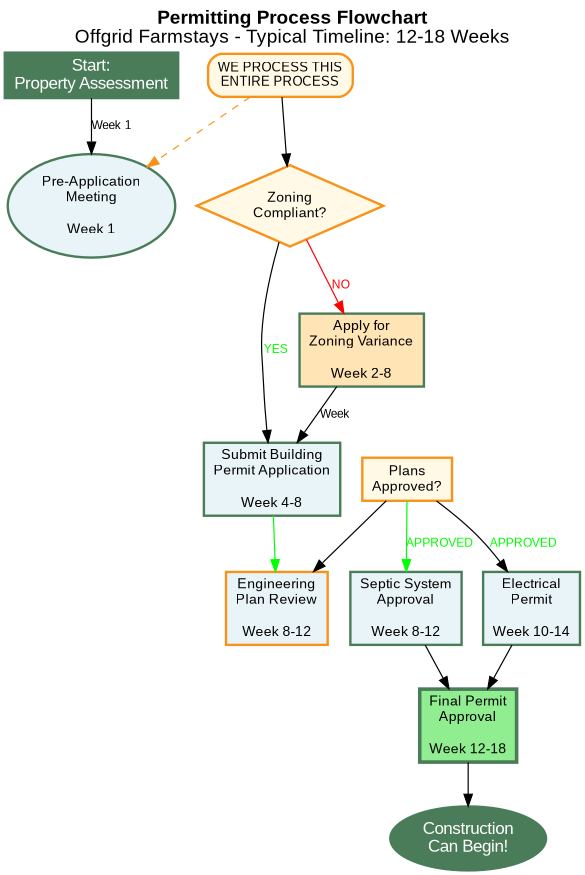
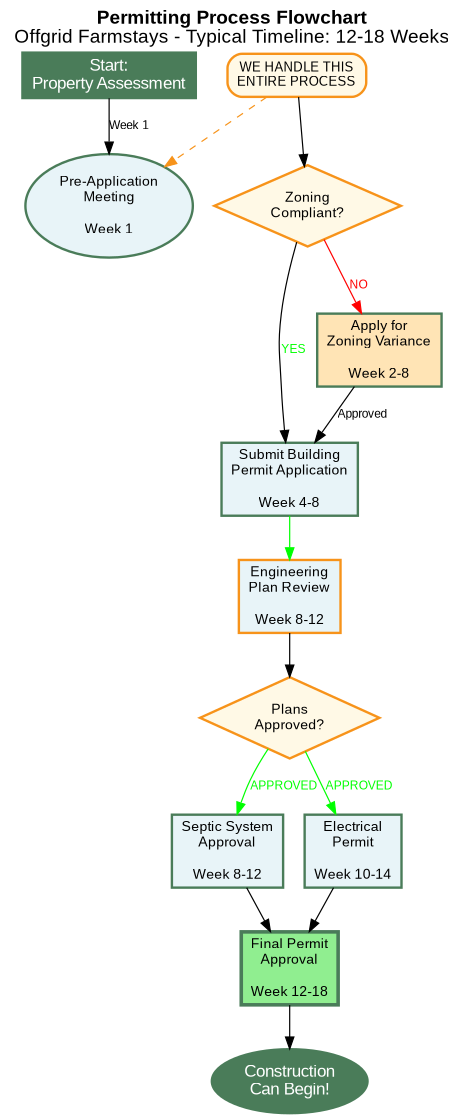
node "WE PROCESS THIS ENTIRE PROCESS": label "WE PROCESS THIS ENTIRE PROCESS" -> "WE HANDLE THIS ENTIRE PROCESS"
edge "Apply for Zoning Variance Week 2-8" -> "Submit Building Permit Application Week 4-8": label "Week" -> "Approved"
node "Plans Approved?": shape box -> diamond
edge "Plans Approved?" -> "Electrical Permit Week 10-14": color black -> green
edge "Plans Approved?" -> "Engineering Plan Review Week 8-12": reversed
